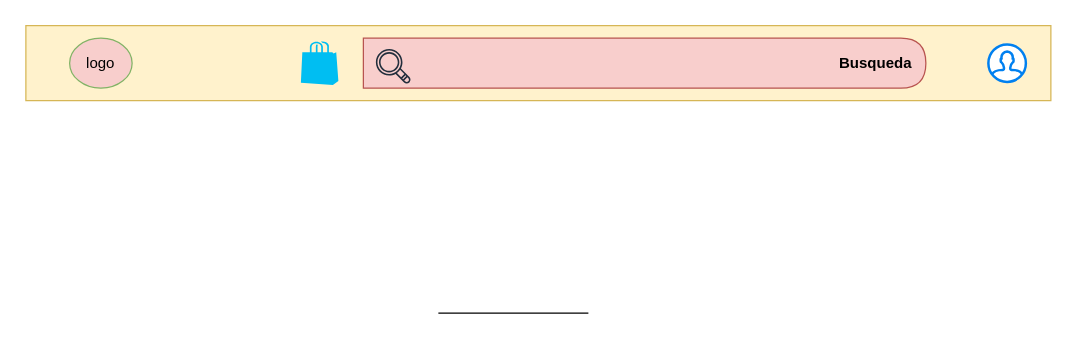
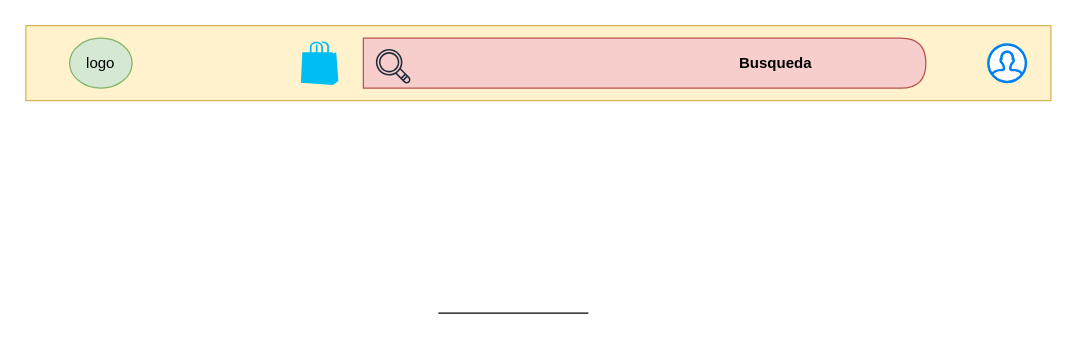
node "logo": fillcolor #f8cecc -> #d5e8d4
node "Busqueda": moved (876, 63) -> (776, 63)
